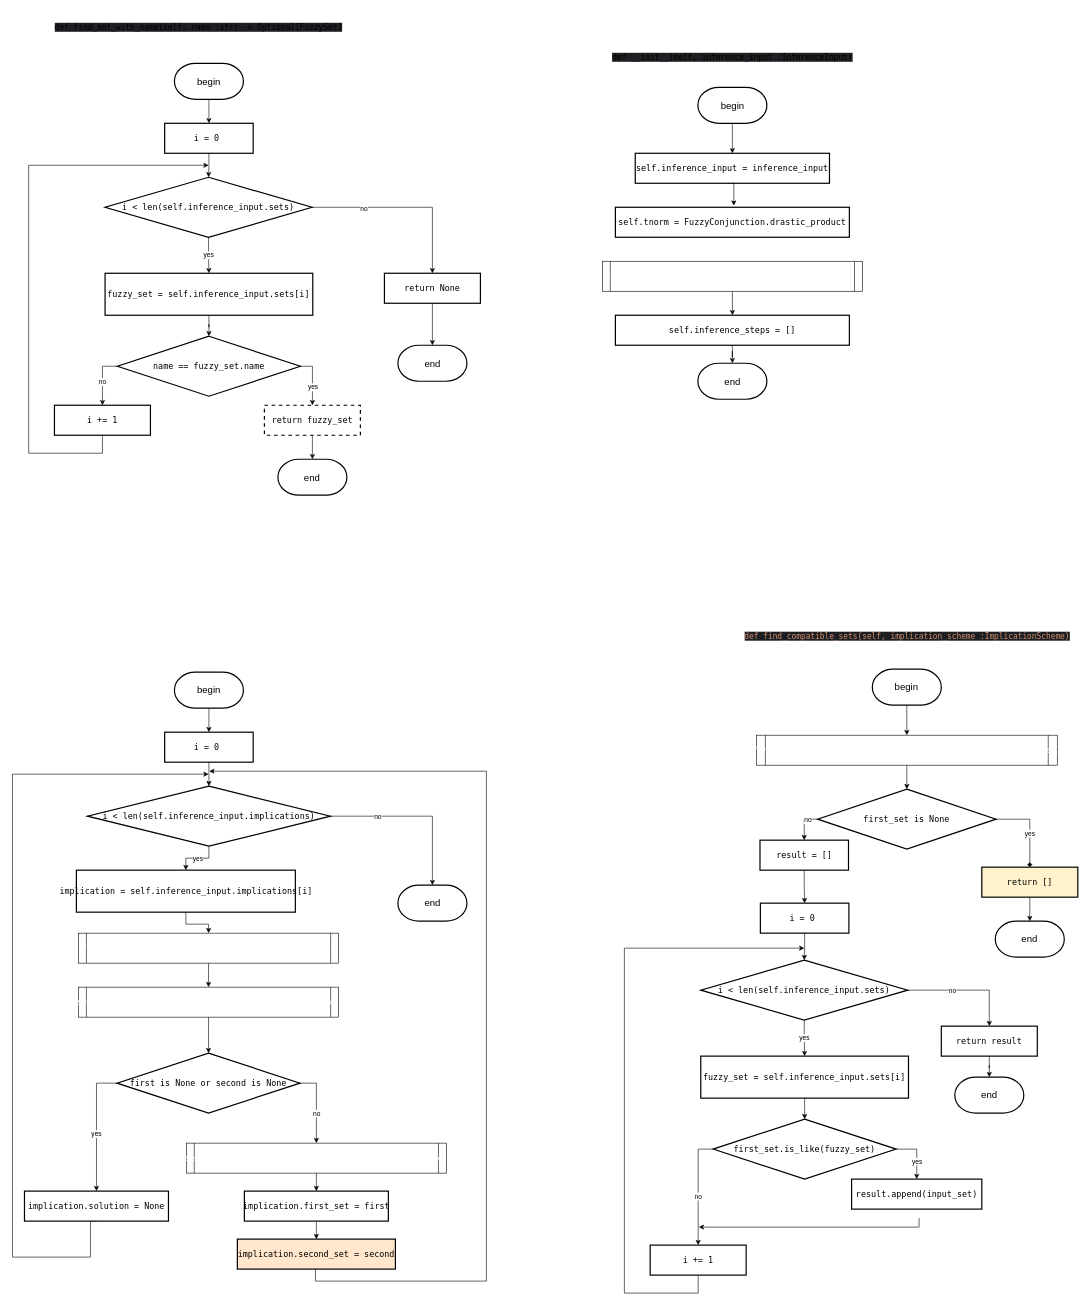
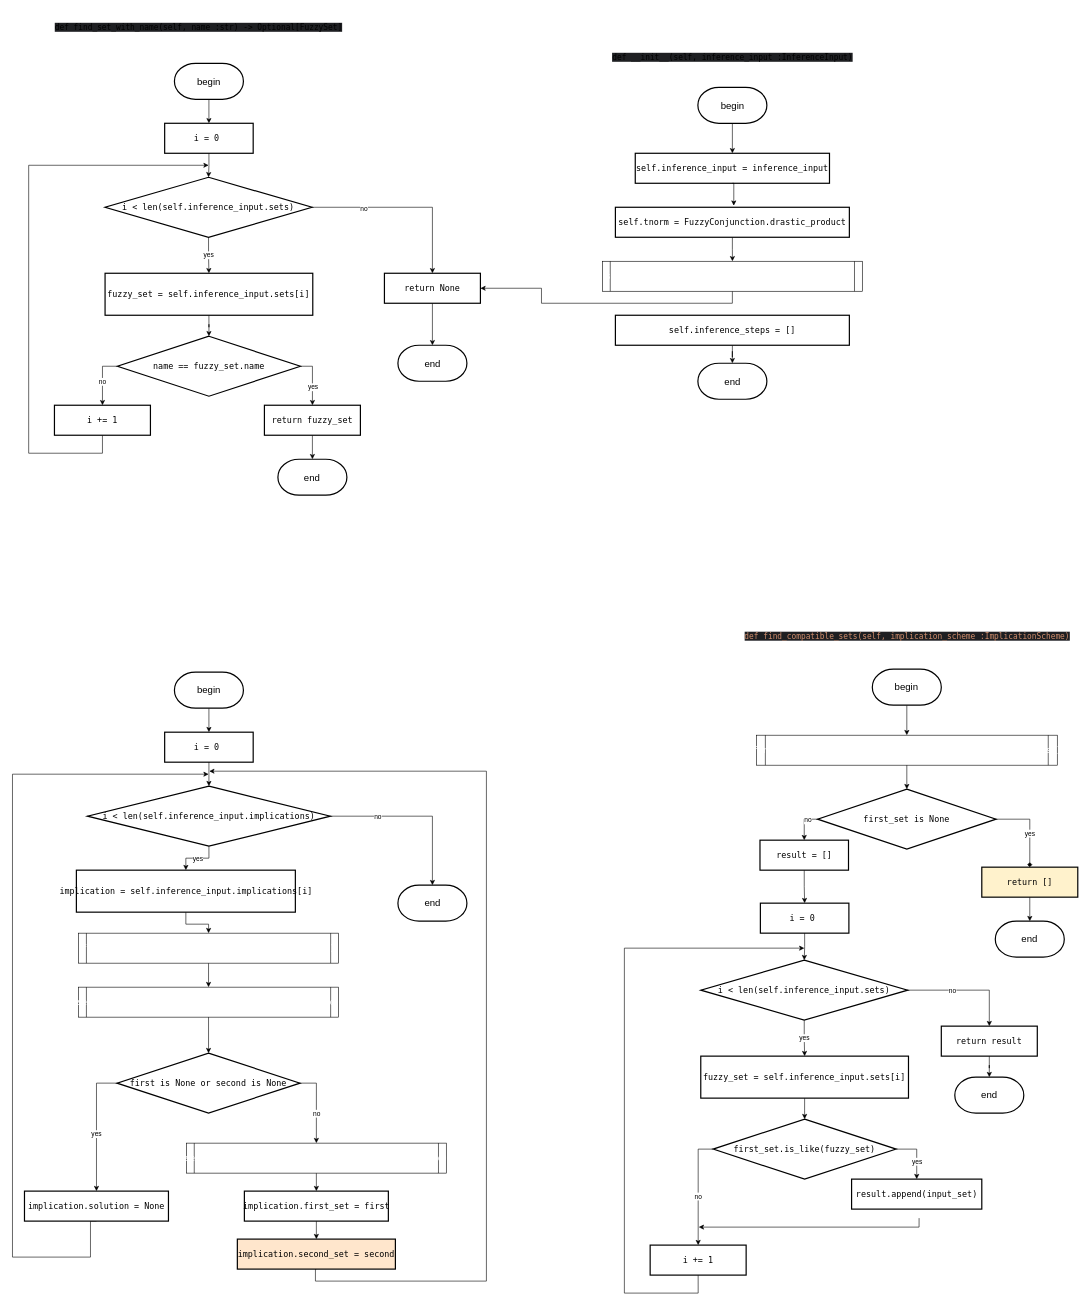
edge "self.tnorm = FuzzyConjunction.drastic_product" -> "self.implication_solver = WeberImplicationSolver()": added
edge "self.implication_solver = WeberImplicationSolver()" -> "self.inference_steps = []": now "self.implication_solver = WeberImplicationSolver()" -> "return None"
node "return fuzzy_set": style dashed -> solid
